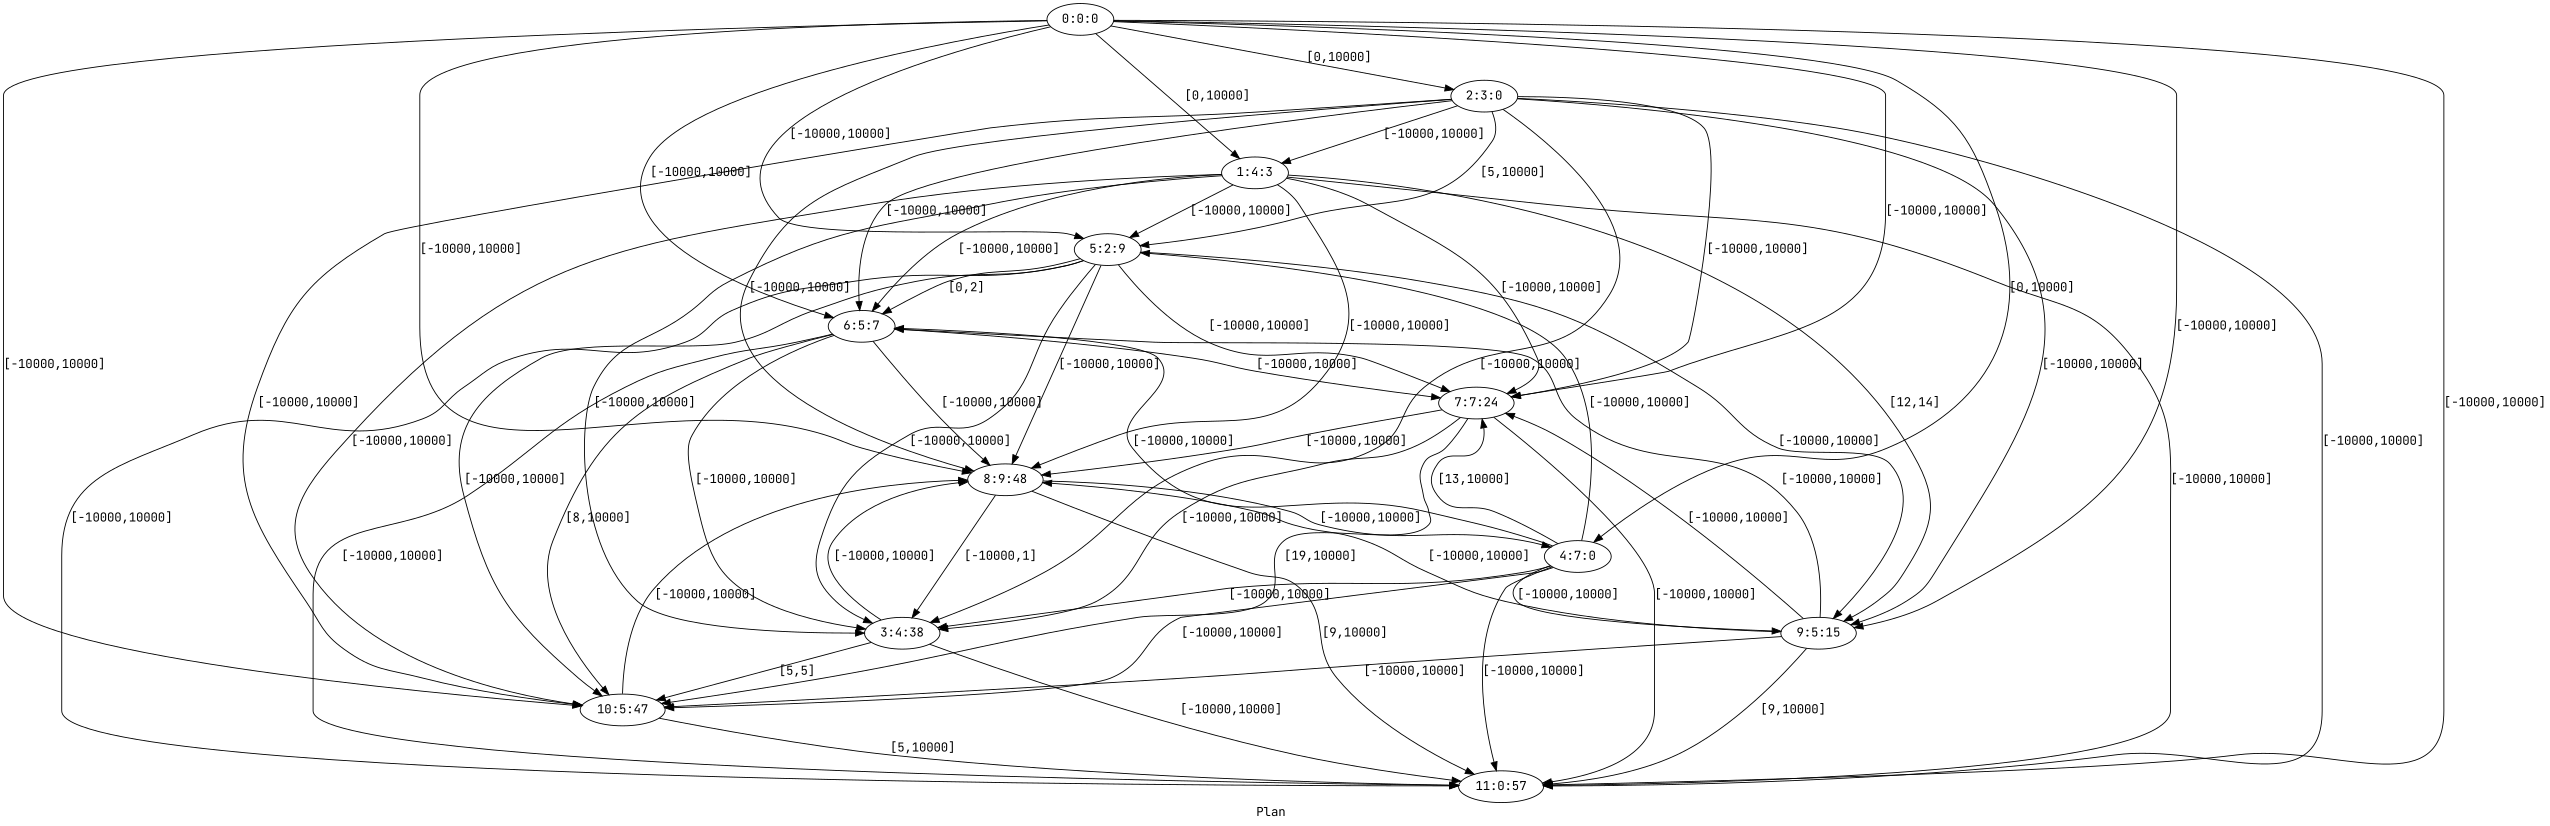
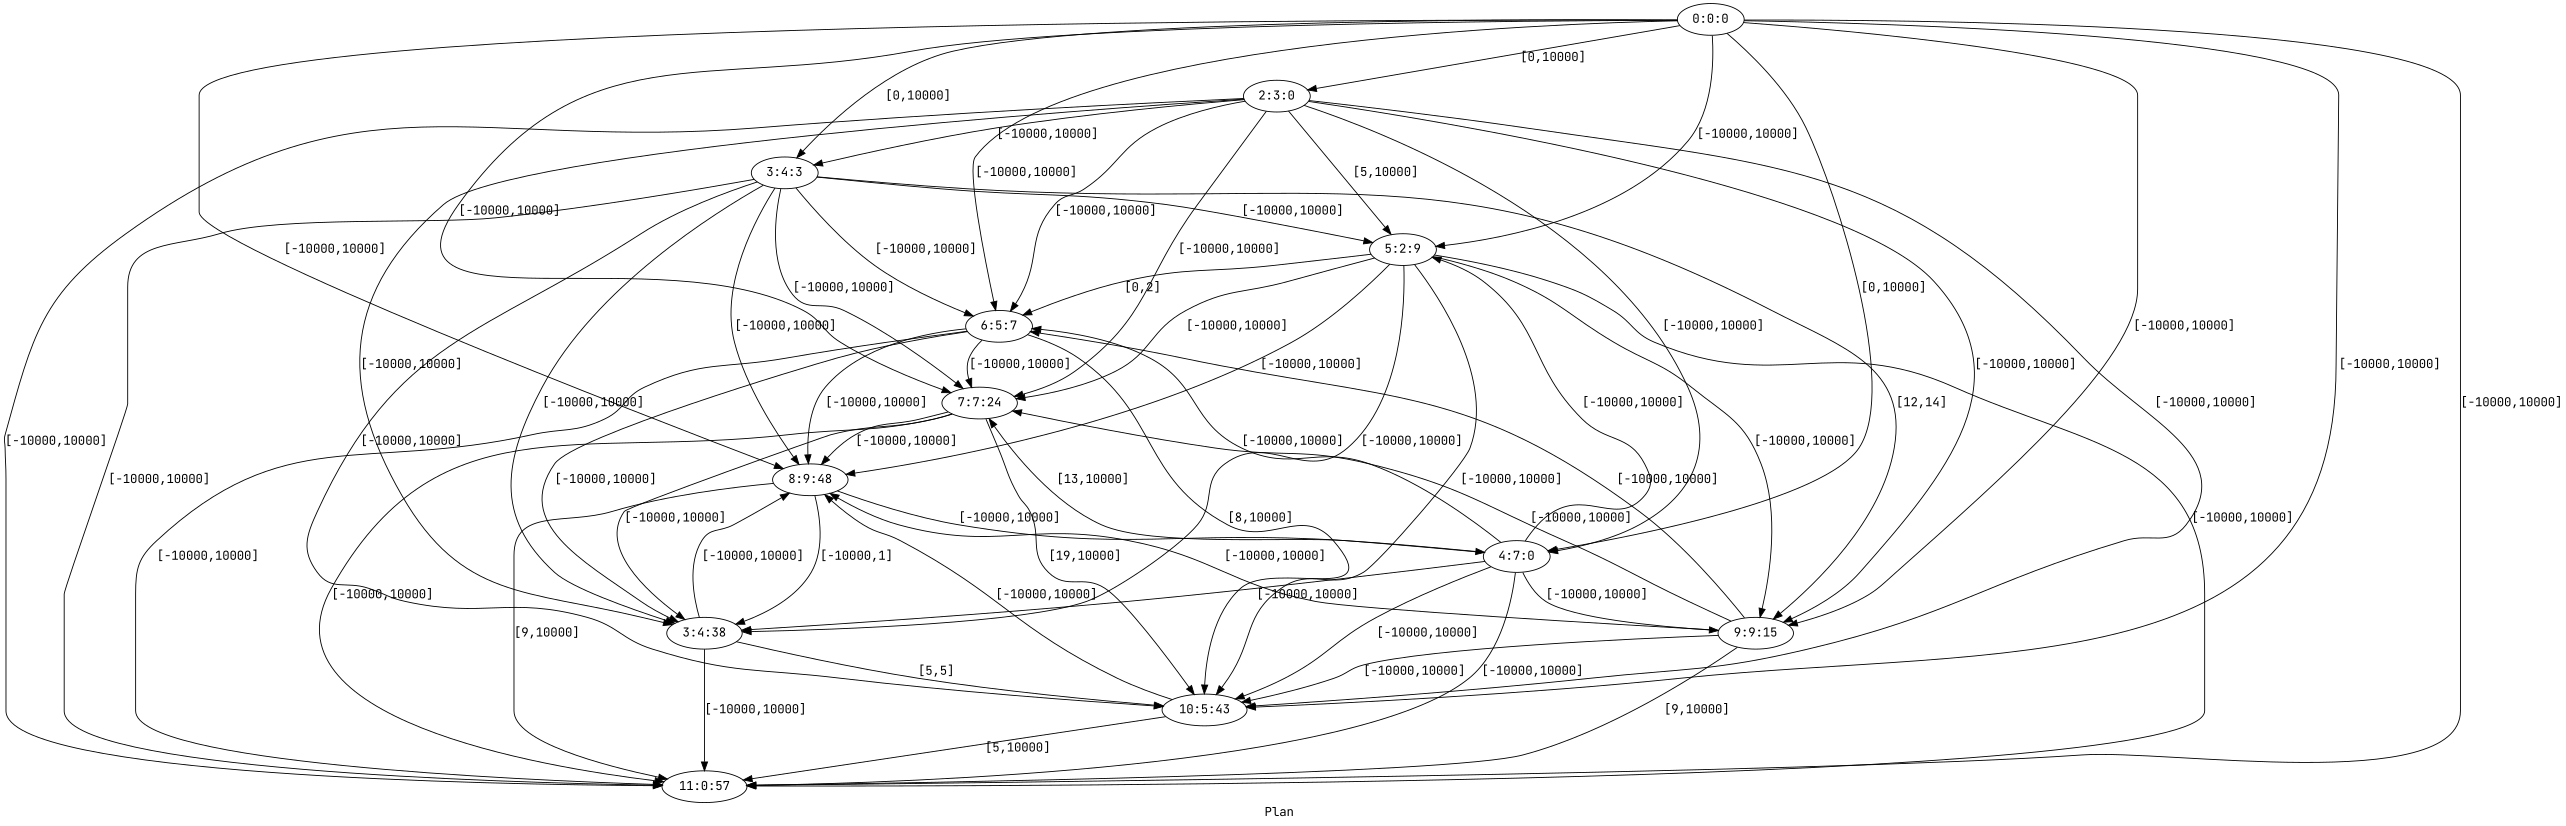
edge "2:3:0" -> "8:9:48": now "2:3:0" -> "4:7:0"
node "1:4:3": label "1:4:3" -> "3:4:3"
node "9:5:15": label "9:5:15" -> "9:9:15"
node "10:5:47": label "10:5:47" -> "10:5:43"
